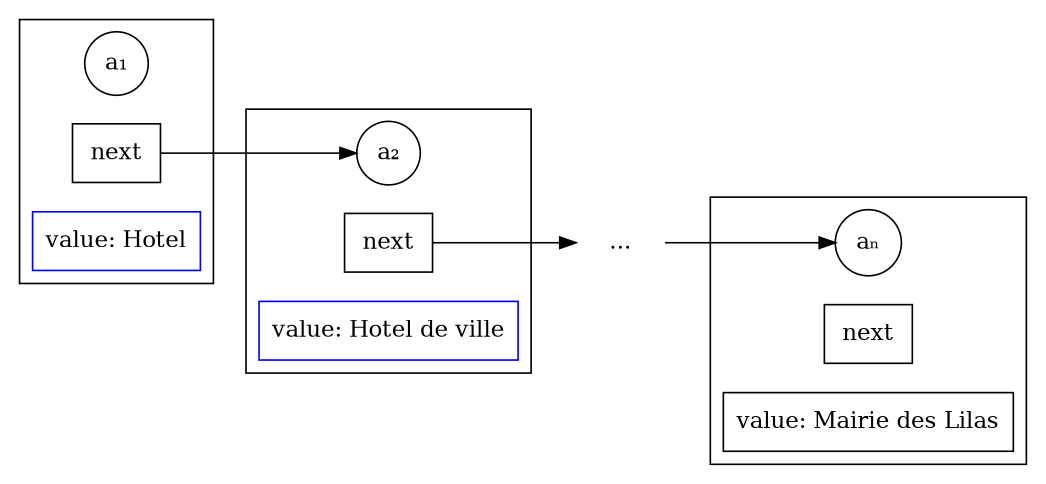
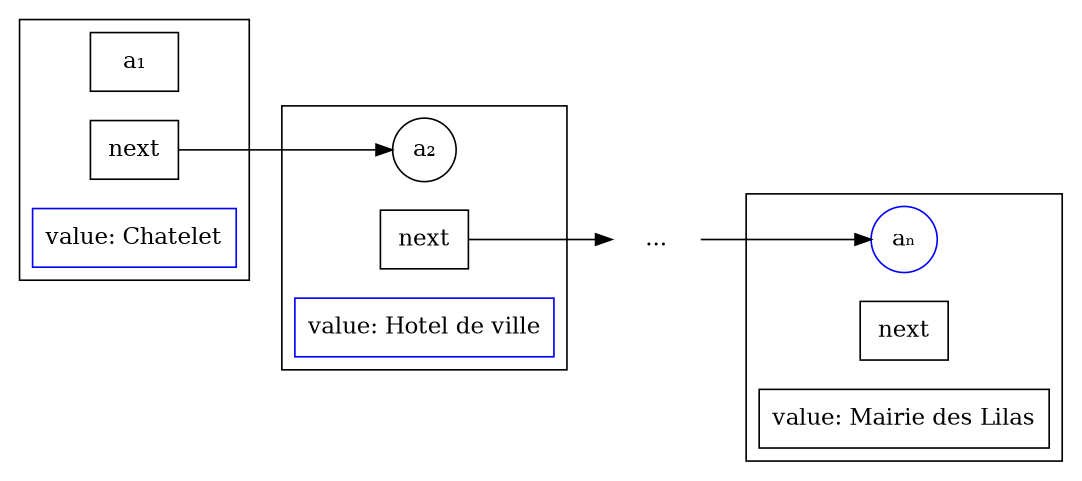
node "a₁": shape circle -> box
node "value: Hotel": label "value: Hotel" -> "value: Chatelet"
node "aₙ": color black -> blue
